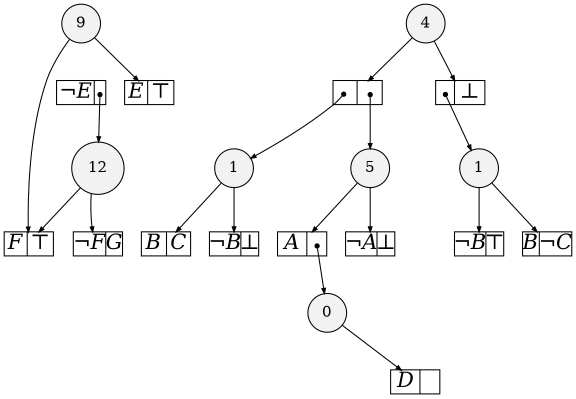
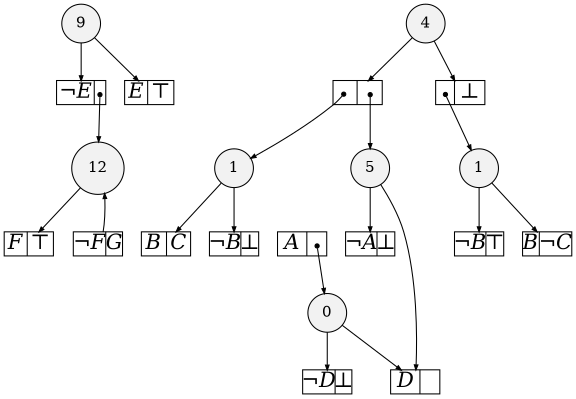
edge "9" -> "F": now "9" -> "¬E"
edge "5" -> "A": now "5" -> "D"
edge "12" -> "¬F": reversed
node "¬D": added
